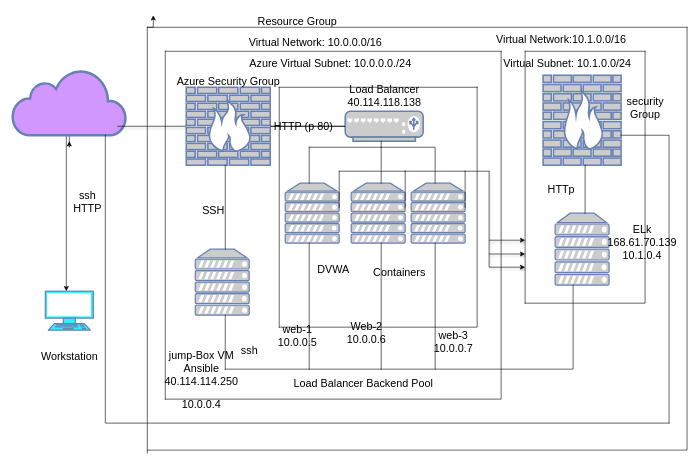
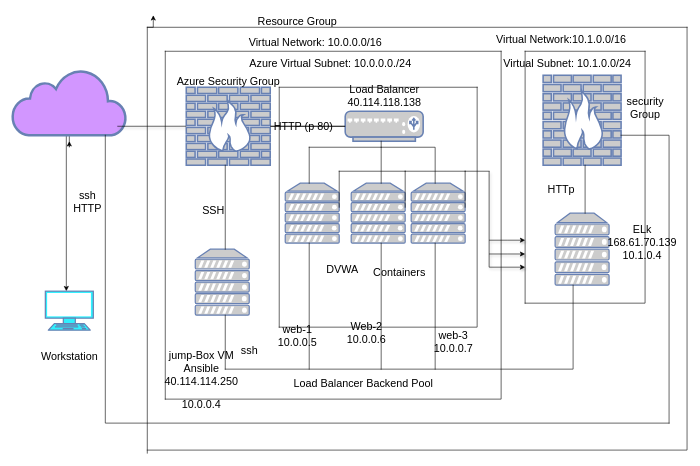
node "DVWA": moved (333, 270) -> (342, 270)
